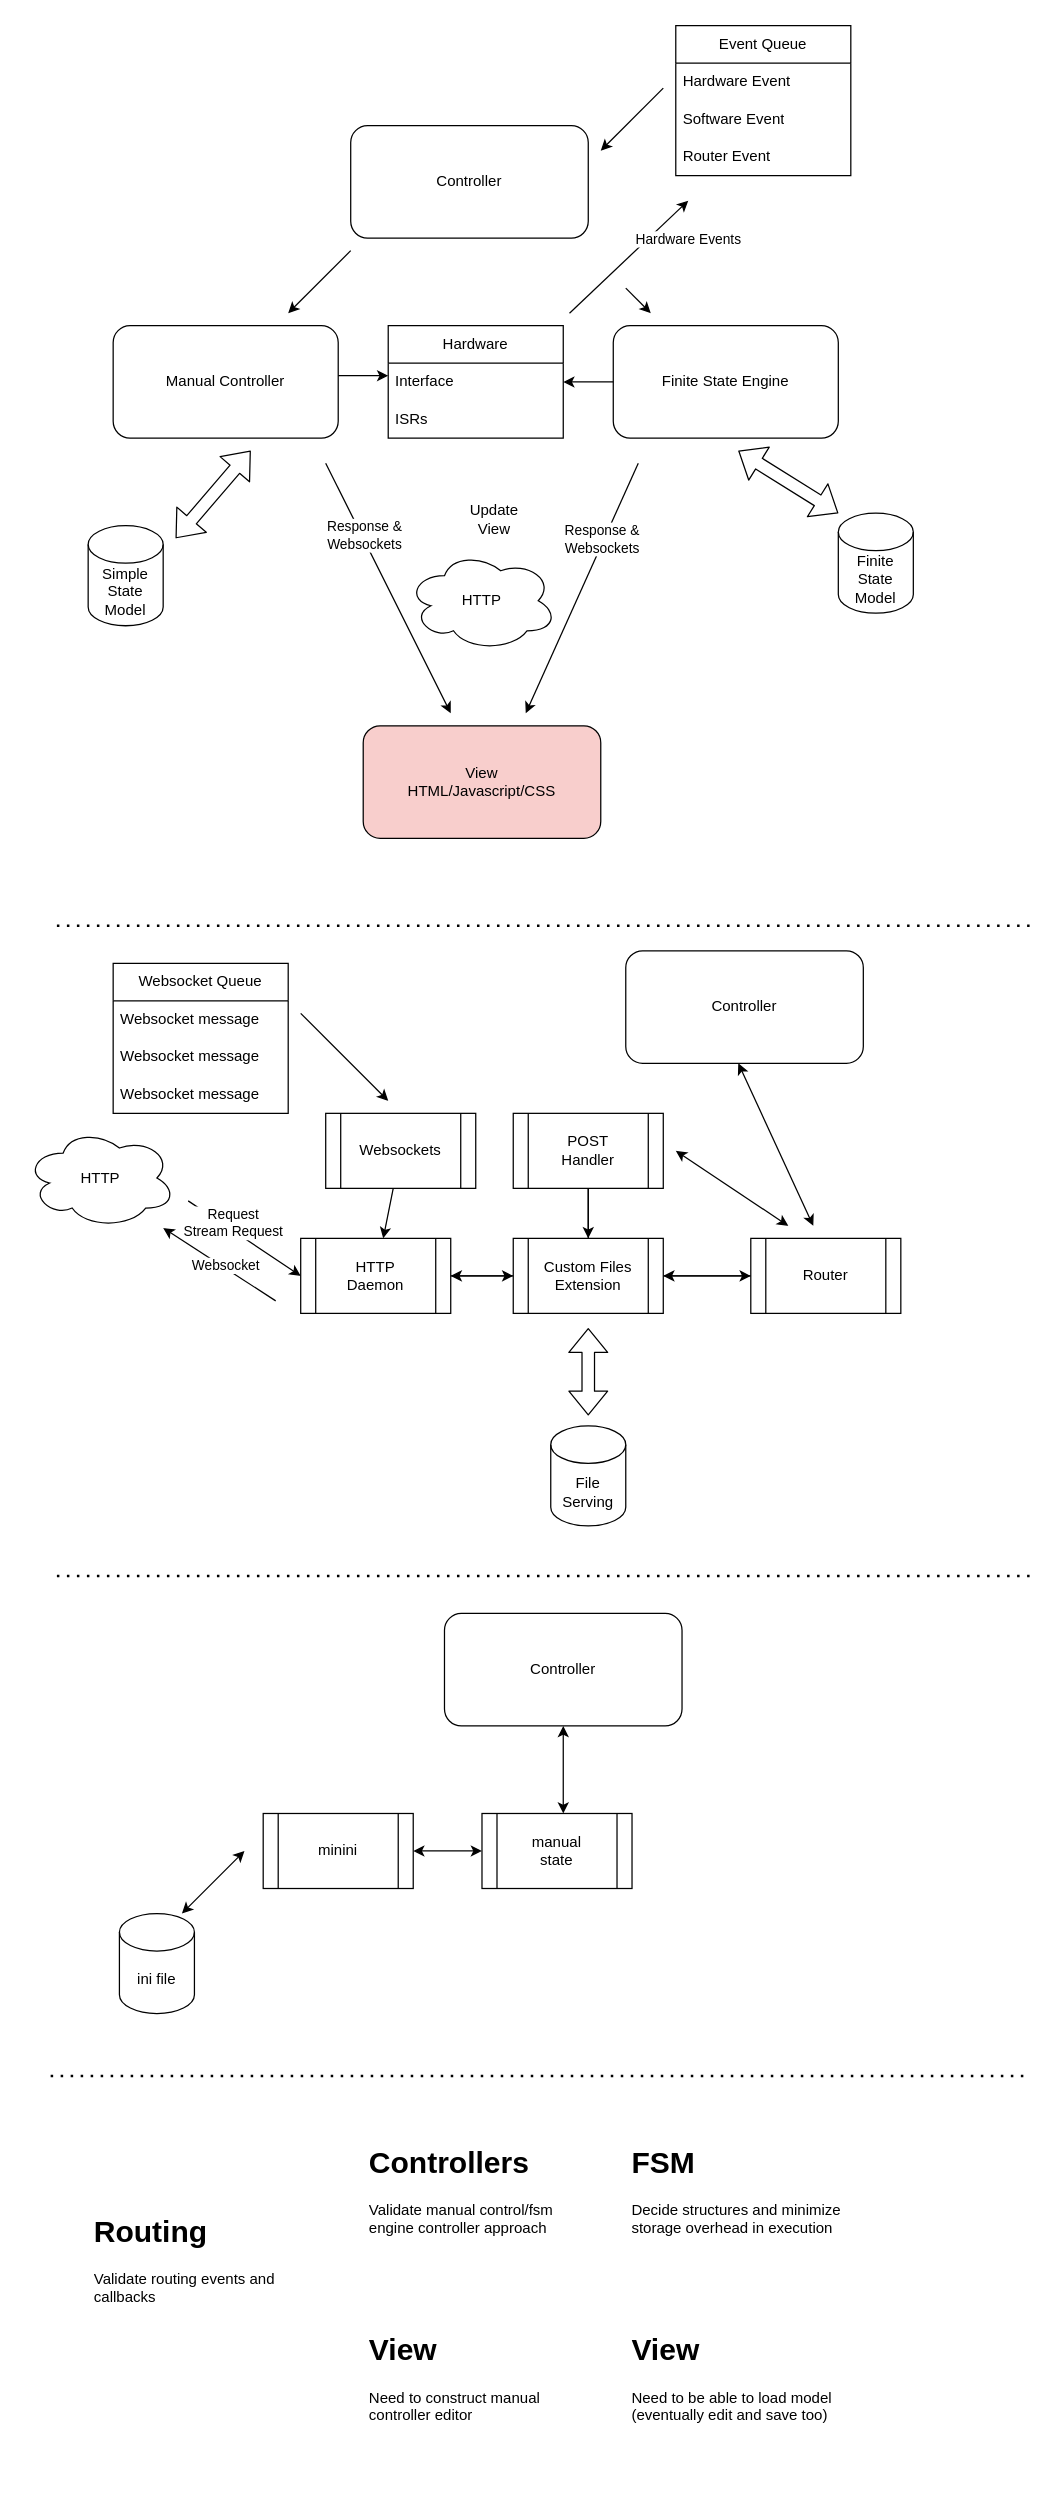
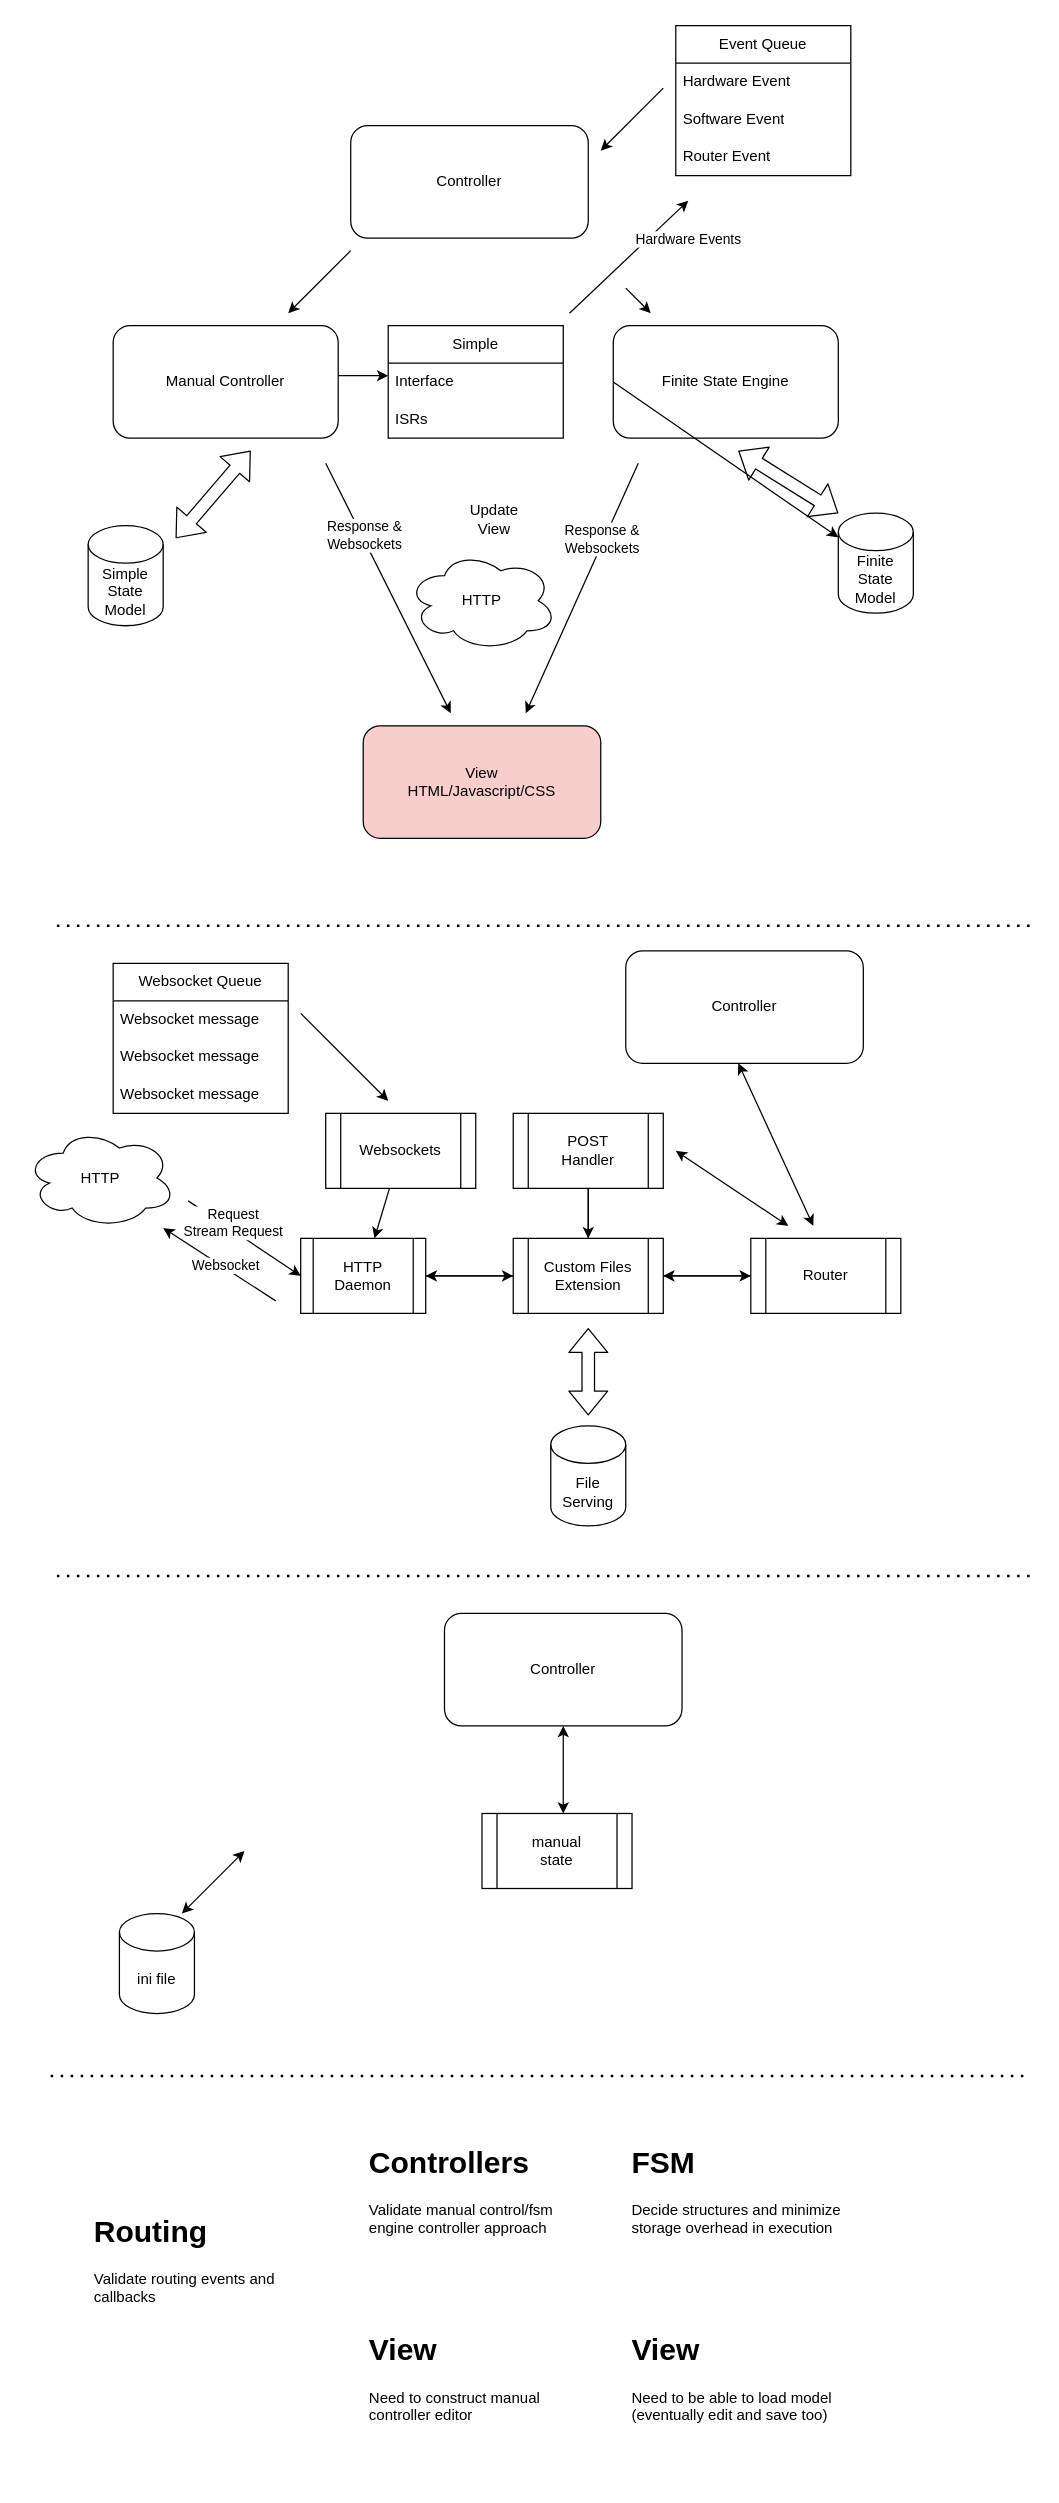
node "Hardware": label "Hardware" -> "Simple"
edge "Finite State Engine" -> "Interface": now "Finite State Engine" -> "Finite State Model"
node "HTTP Daemon": size 150x75 -> 125x75
node "minini": removed
edge "minini" -- "manual state": removed
